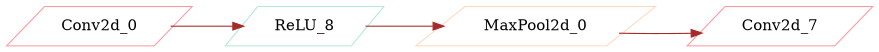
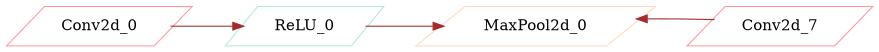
node "ReLU_8": label "ReLU_8" -> "ReLU_0"
edge "MaxPool2d_0" -> "Conv2d_7": reversed
